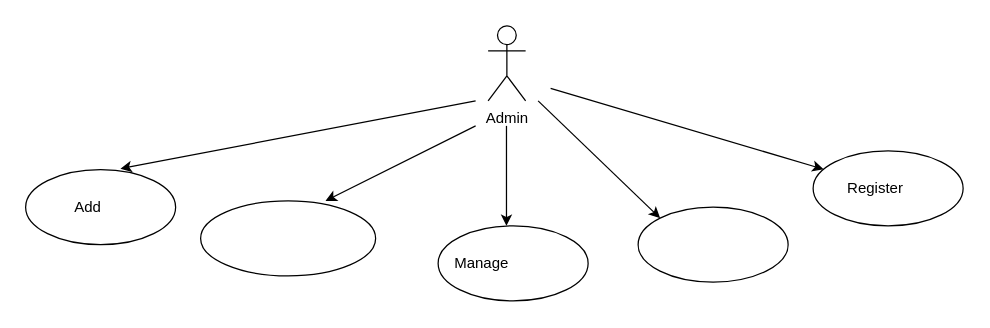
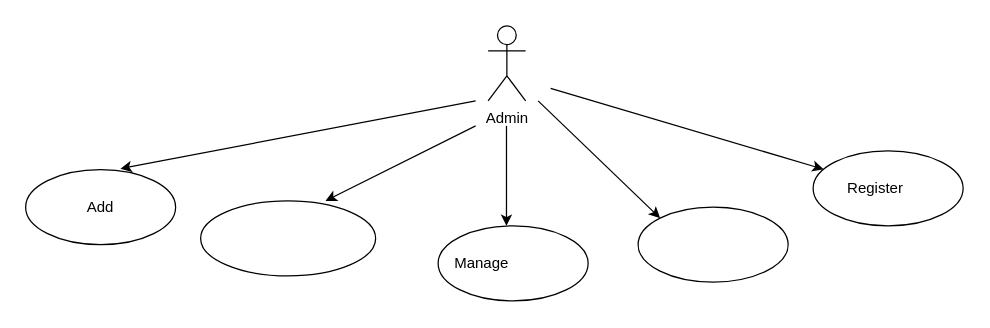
node "Add": moved (88, 207) -> (101, 207)
